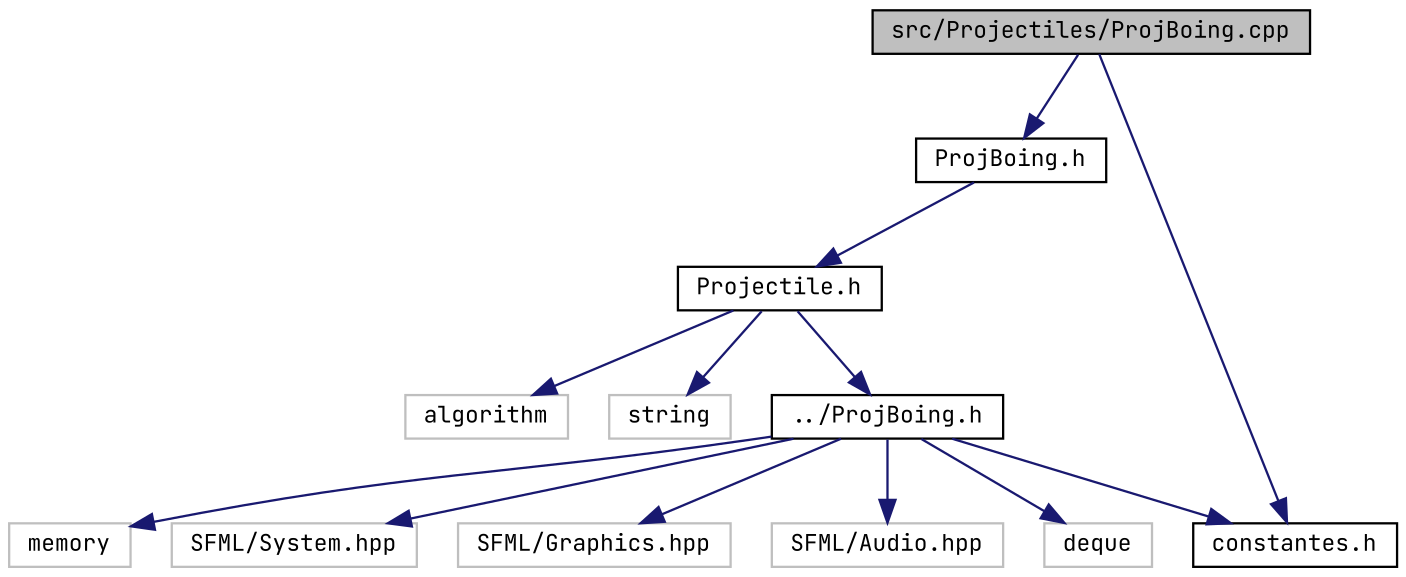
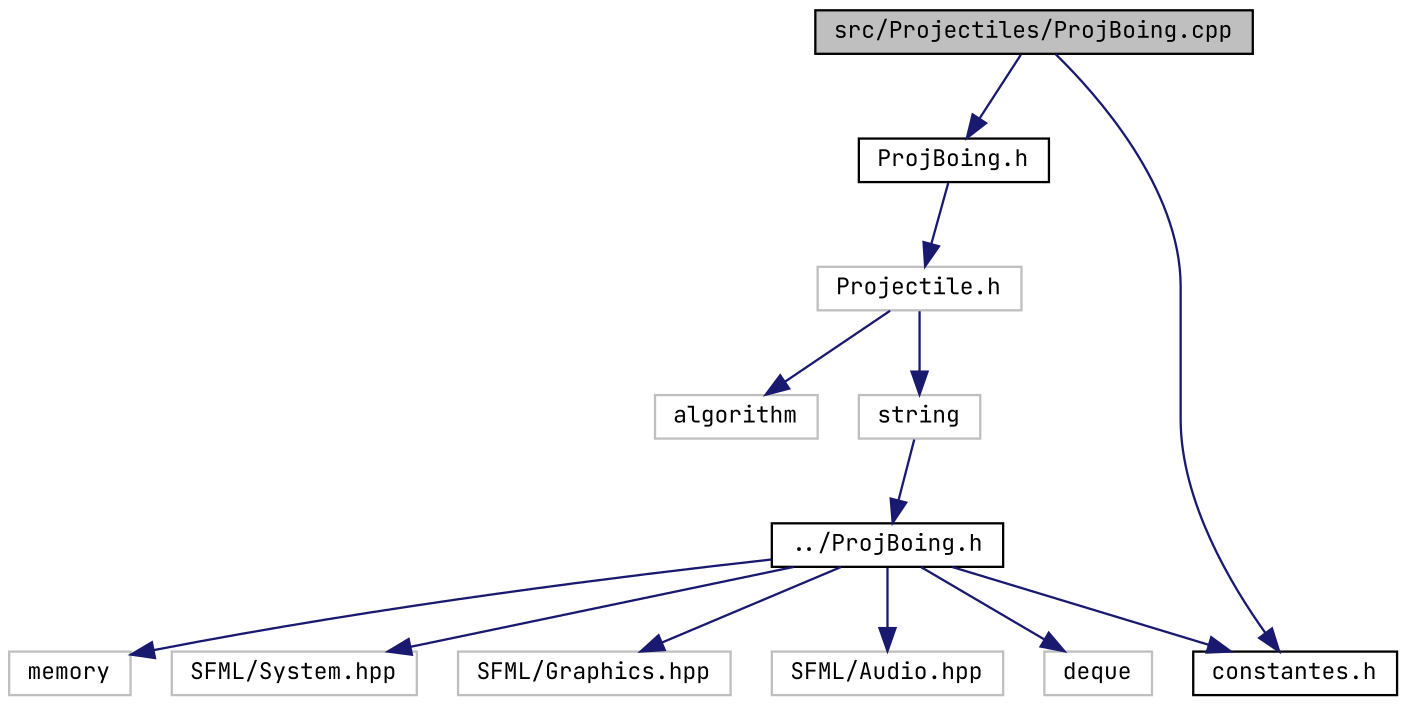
node "Projectile.h": color black -> grey75
edge "Projectile.h" -> "../ProjBoing.h": now "string" -> "../ProjBoing.h"
